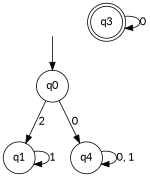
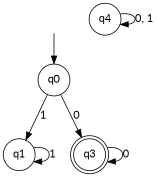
edge "q0" -> "q4": now "q0" -> "q3"
edge "q0" -> "q1": label "2" -> "1"
